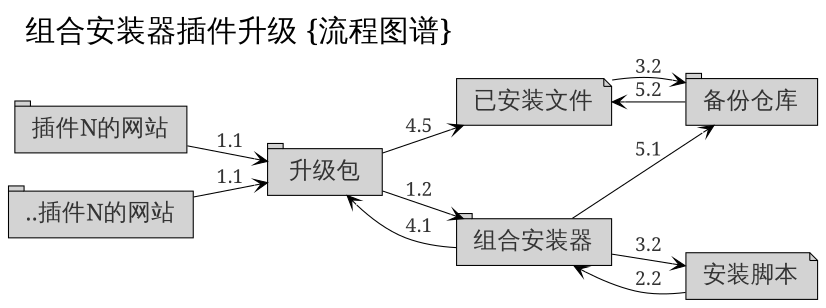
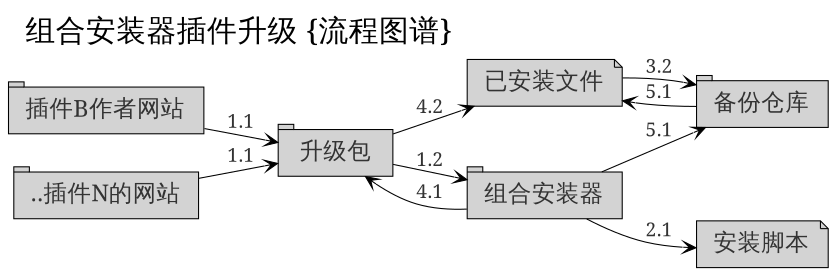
edge "备份仓库" -> "已安装文件": label "5.2" -> "5.1"
edge "升级包" -> "已安装文件": label "4.5" -> "4.2"
node "插件N的网站": label "插件N的网站" -> "插件B作者网站"
edge "组合安装器" -> "安装脚本": label "3.2" -> "2.1"
edge "安装脚本" -> "组合安装器": removed, label "2.2"
